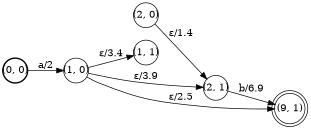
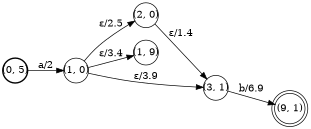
node "(1, 1)": label "(1, 1)" -> "(1, 9)"
node "(0, 0)": label "(0, 0)" -> "(0, 5)"
node "(2, 1)": label "(2, 1)" -> "(3, 1)"
edge "(1, 0)" -> "(9, 1)": now "(1, 0)" -> "(2, 0)"
